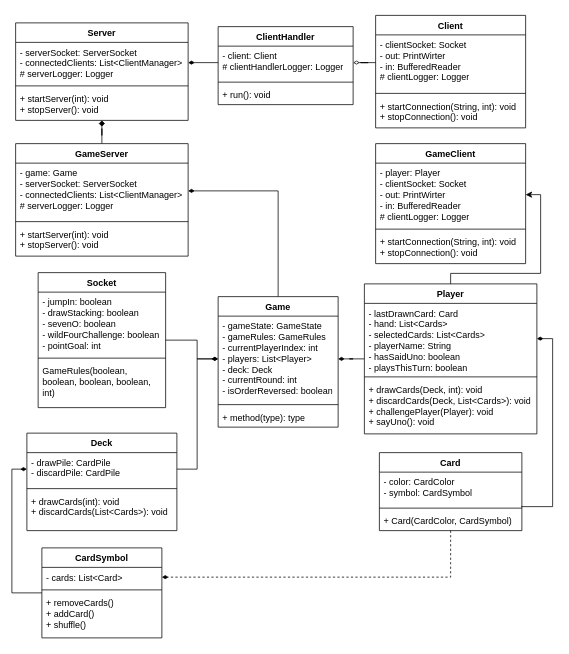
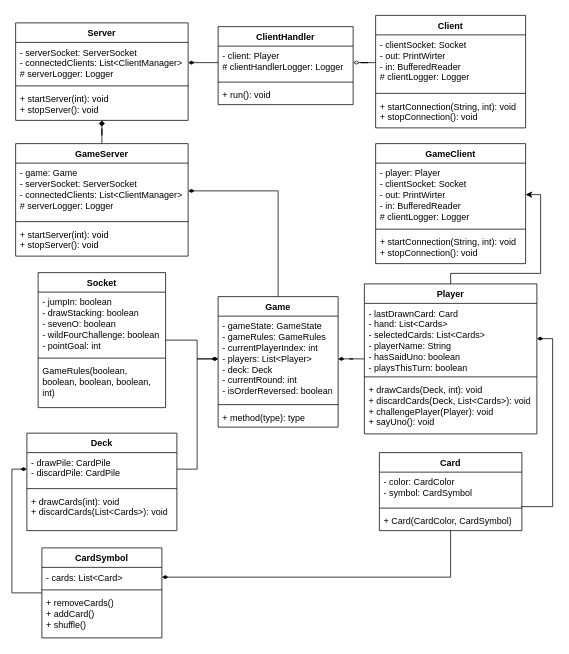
node "- client: Client # clientHandlerLogger: Logger": label "- client: Client # clientHandlerLogger: Logger" -> "- client: Player # clientHandlerLogger: Logger"
edge "Card" -> "- cards: List<Card>": style dashed -> solid
